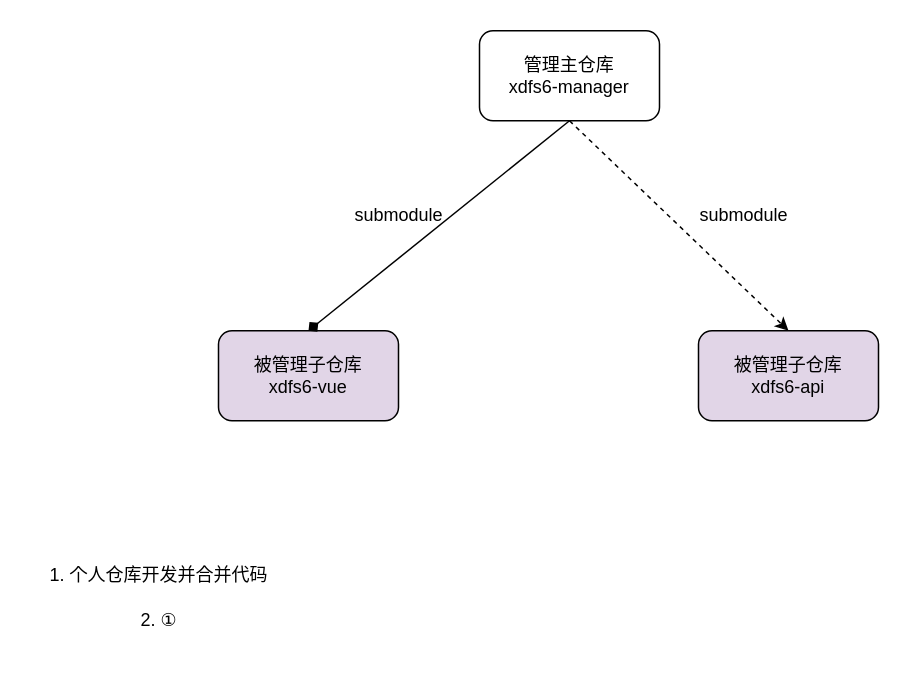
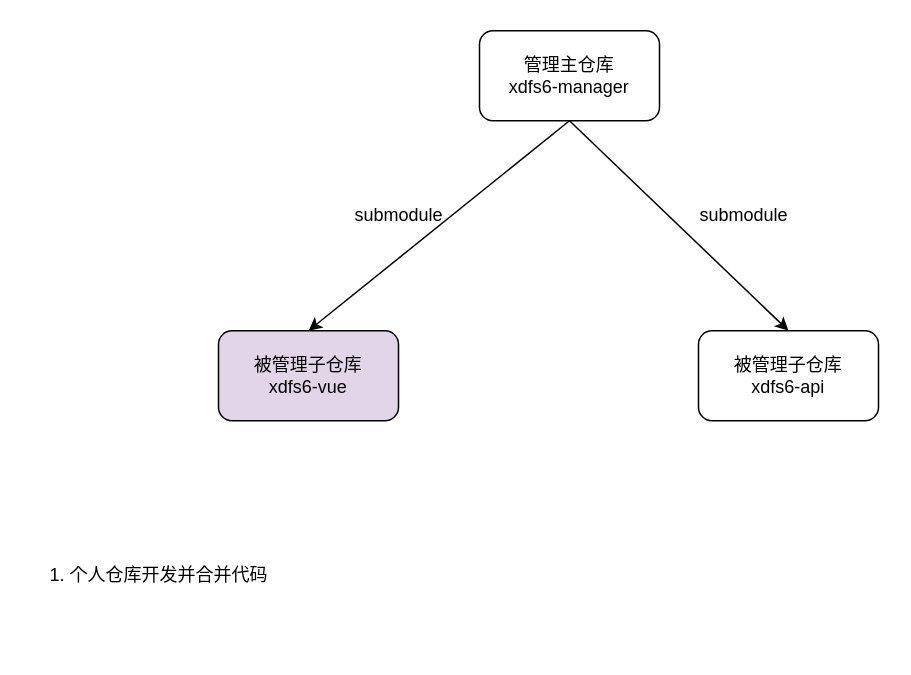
edge "管理主仓库 xdfs6-manager" -> "被管理子仓库 xdfs6-api": style dashed -> solid
edge "管理主仓库 xdfs6-manager" -> "被管理子仓库 xdfs6-vue": arrowhead diamond -> classic
node "被管理子仓库 xdfs6-api": fillcolor #e1d5e7 -> #ffffff
node "2. ①": removed
